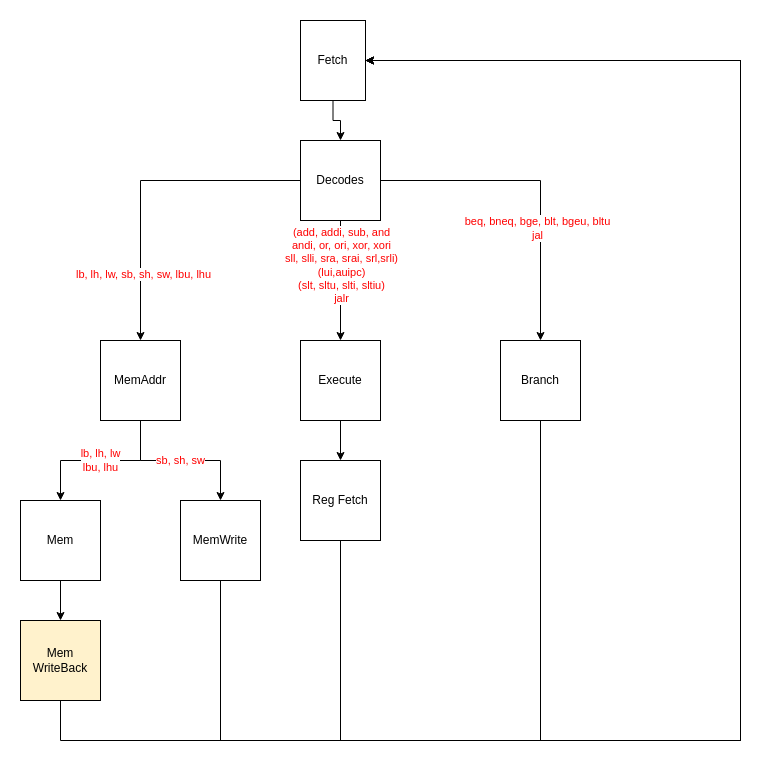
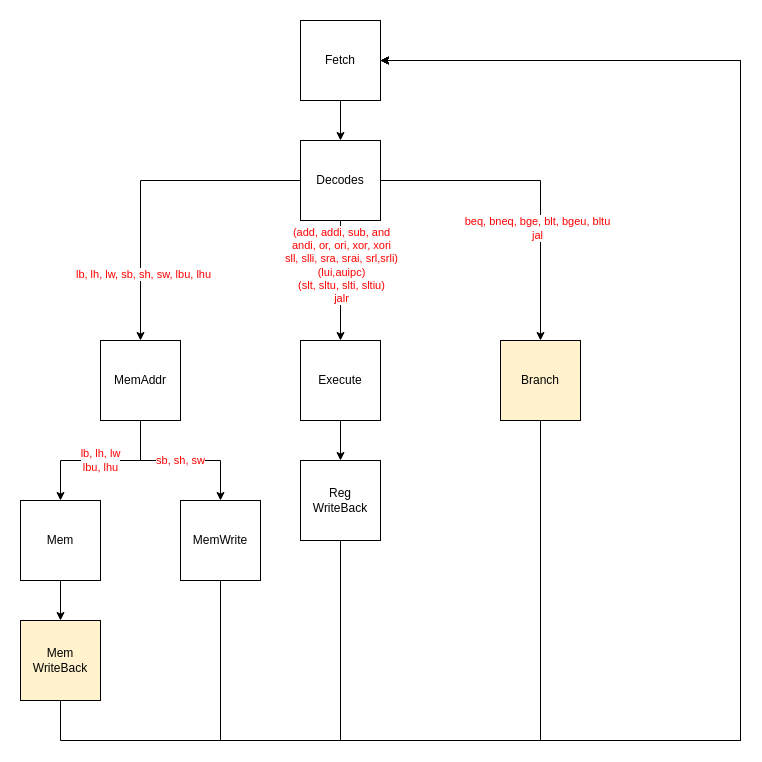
node "Fetch": size 65x80 -> 80x80
node "Branch": fillcolor #ffffff -> #fff2cc
node "Reg Fetch": label "Reg Fetch" -> "Reg WriteBack"
